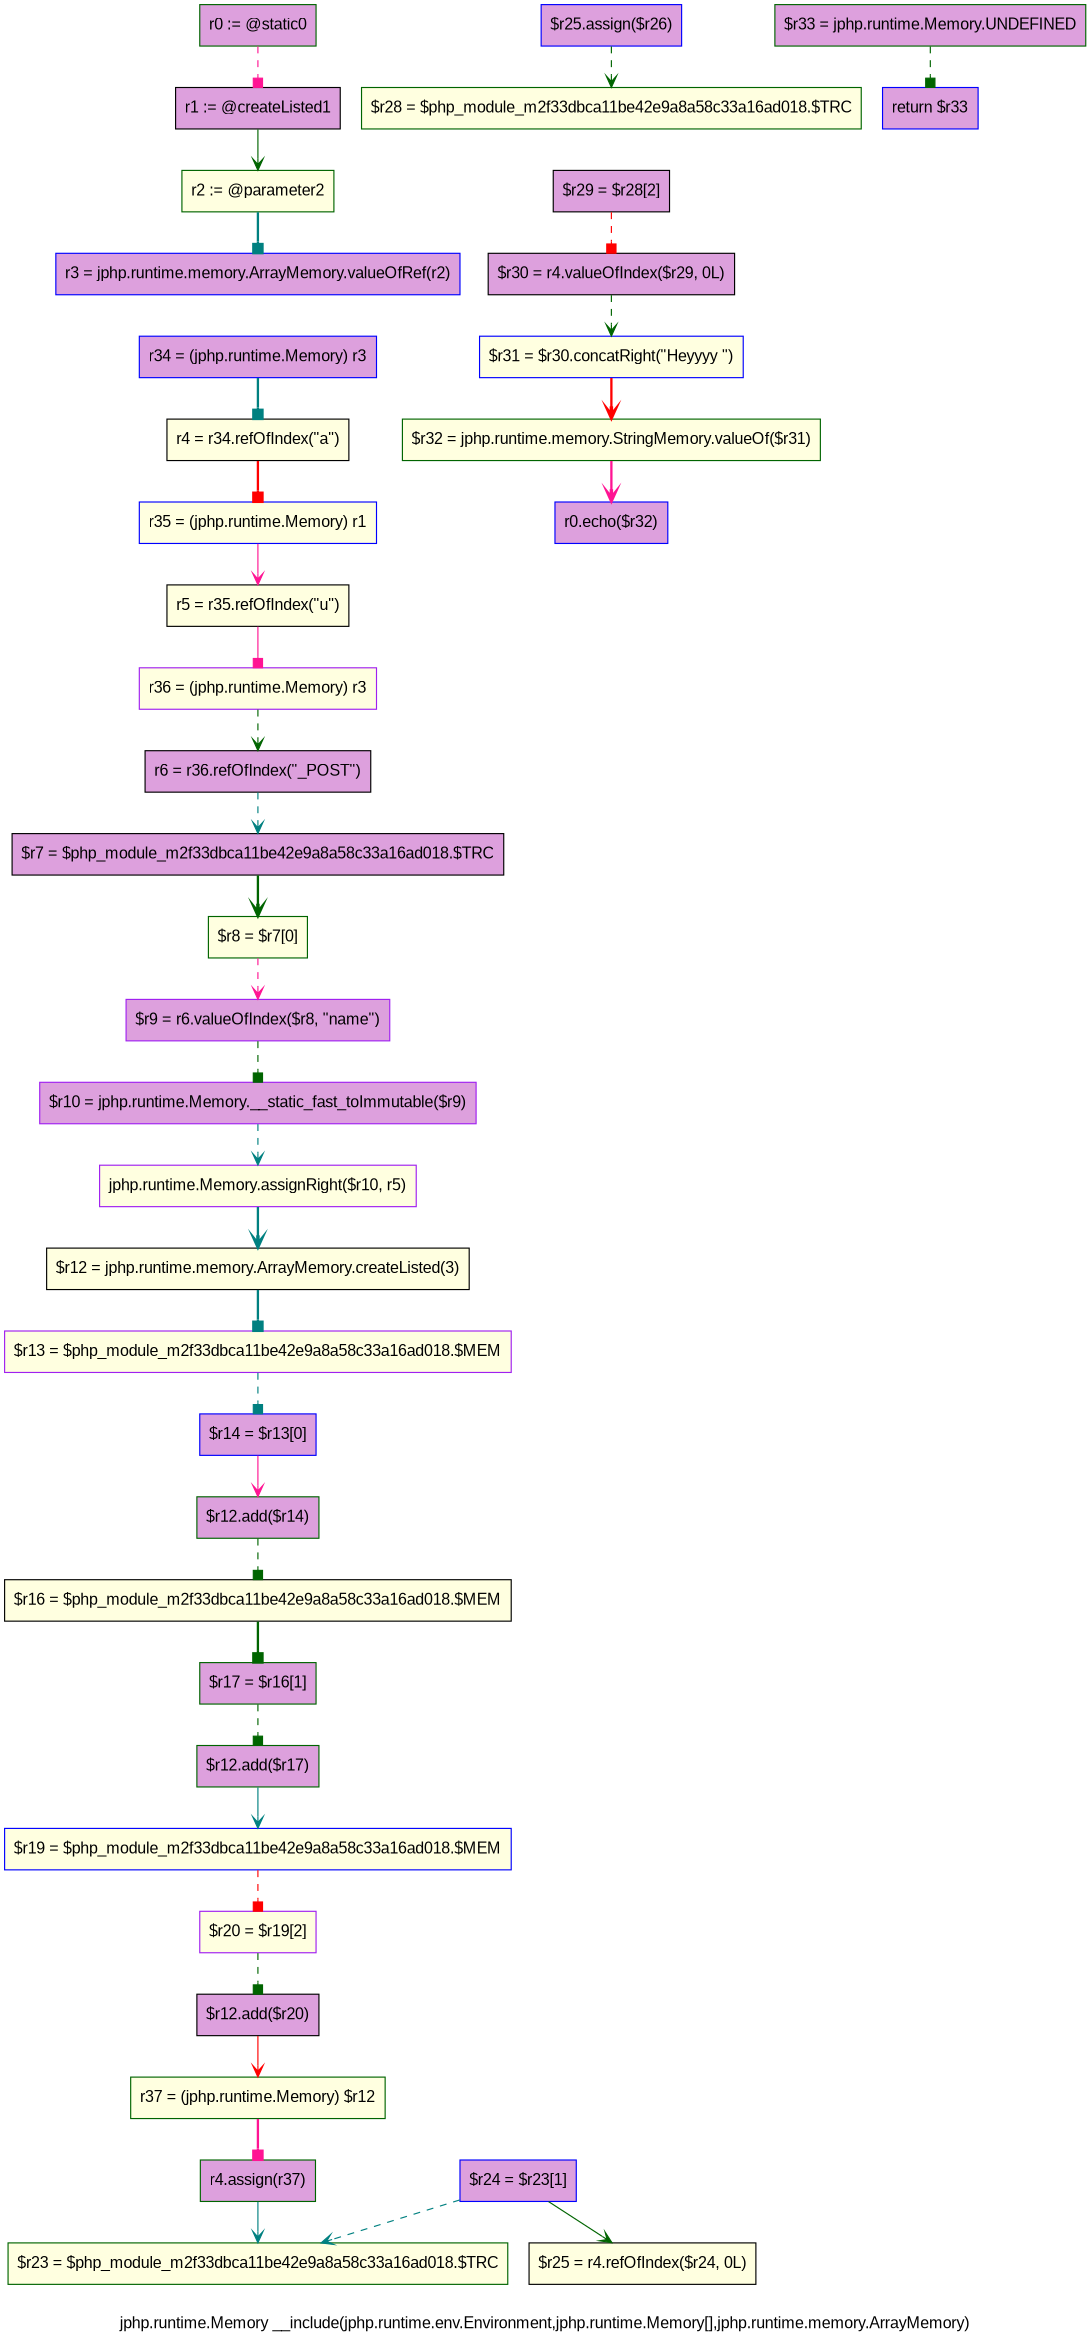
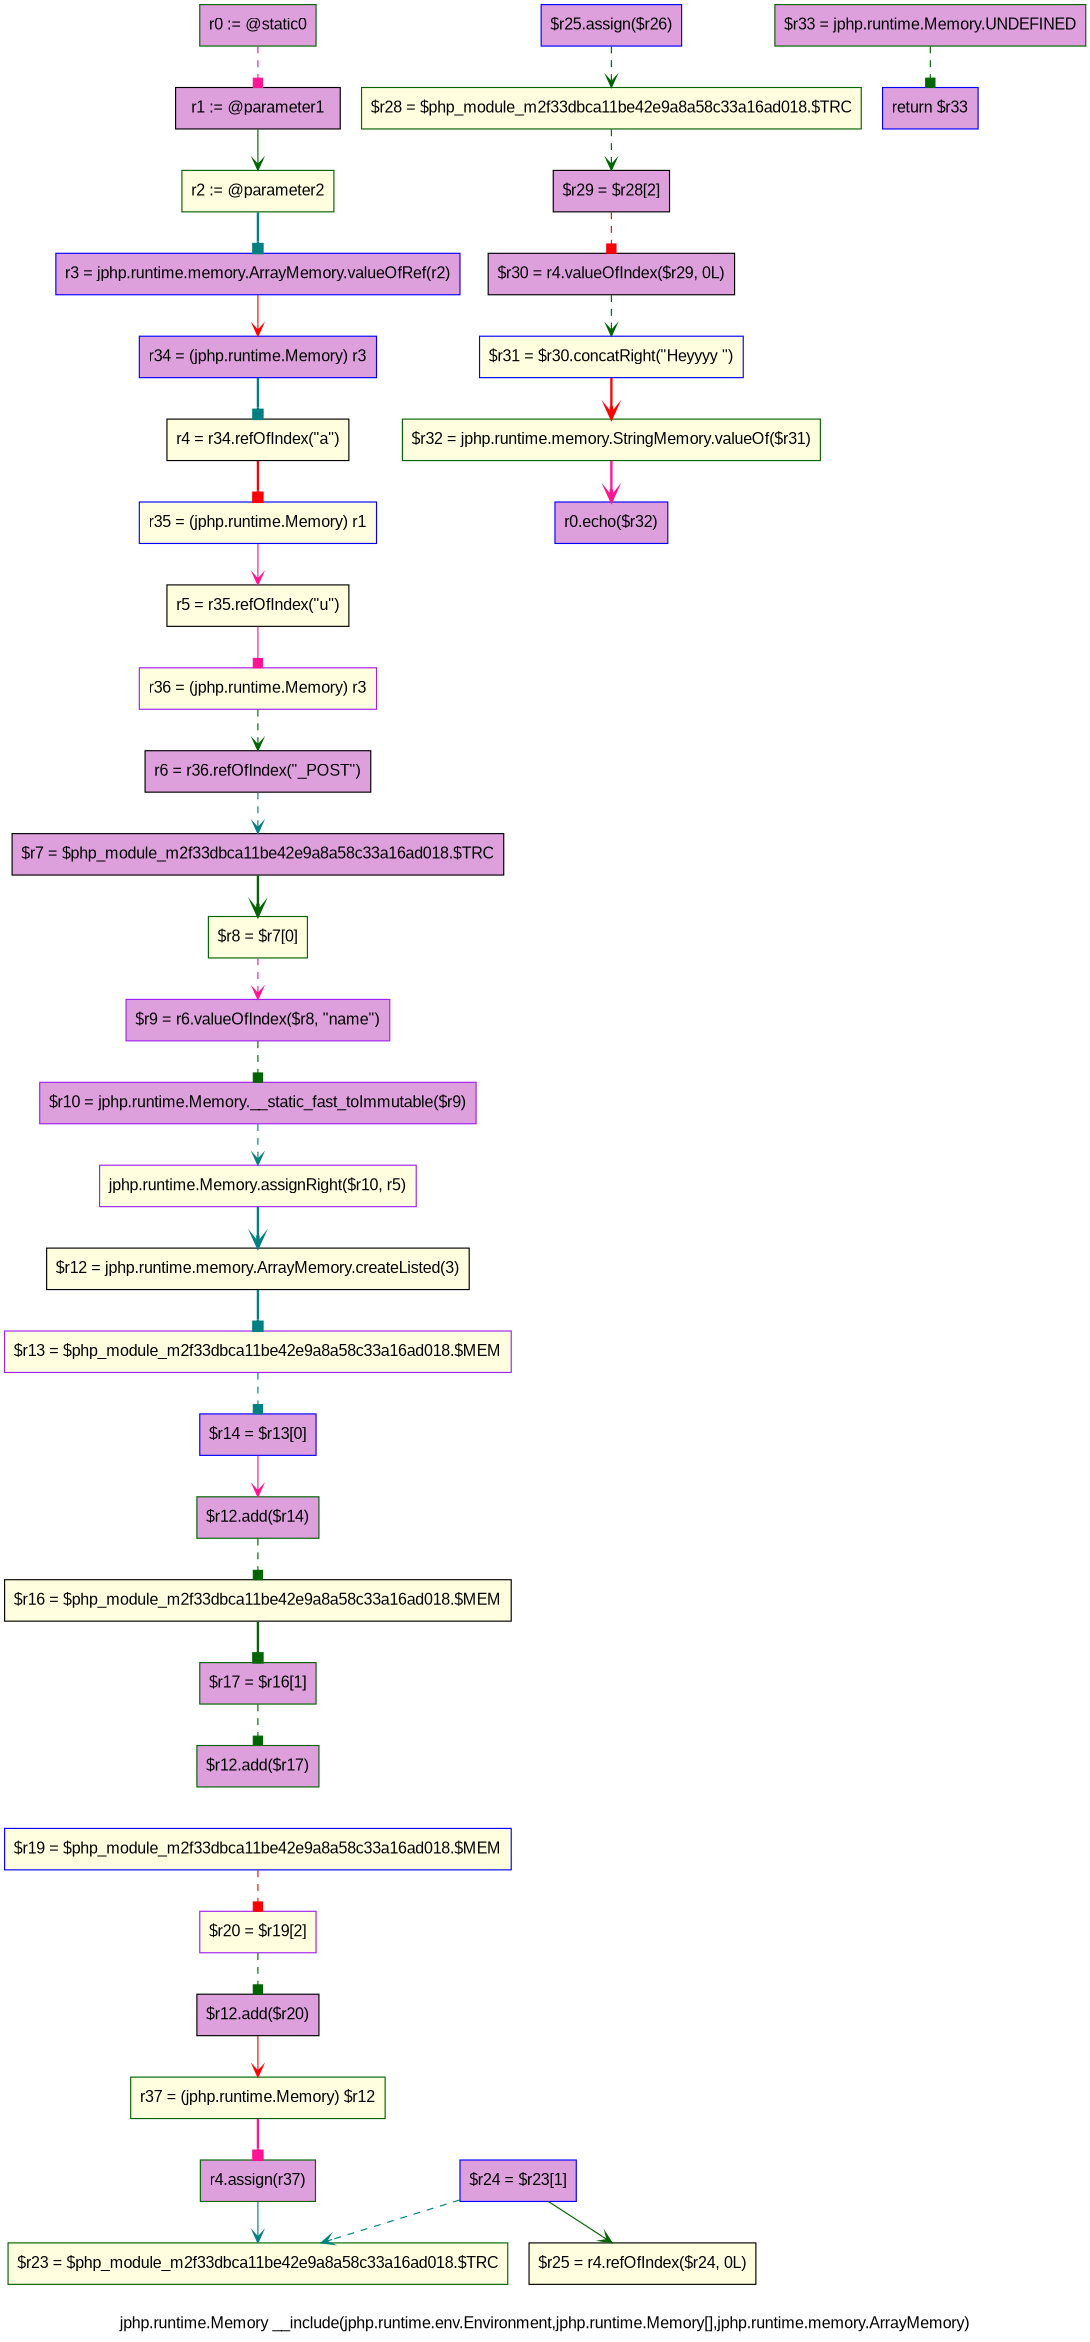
node "r1 := @createListed1": label "r1 := @createListed1" -> "r1 := @parameter1"
edge "$r28 = $php_module_m2f33dbca11be42e9a8a58c33a16ad018.$TRC" -> "$r29 = $r28[2]": added
edge "r3 = jphp.runtime.memory.ArrayMemory.valueOfRef(r2)" -> "r34 = (jphp.runtime.Memory) r3": added
edge "$r12.add($r17)" -> "$r19 = $php_module_m2f33dbca11be42e9a8a58c33a16ad018.$MEM": removed
